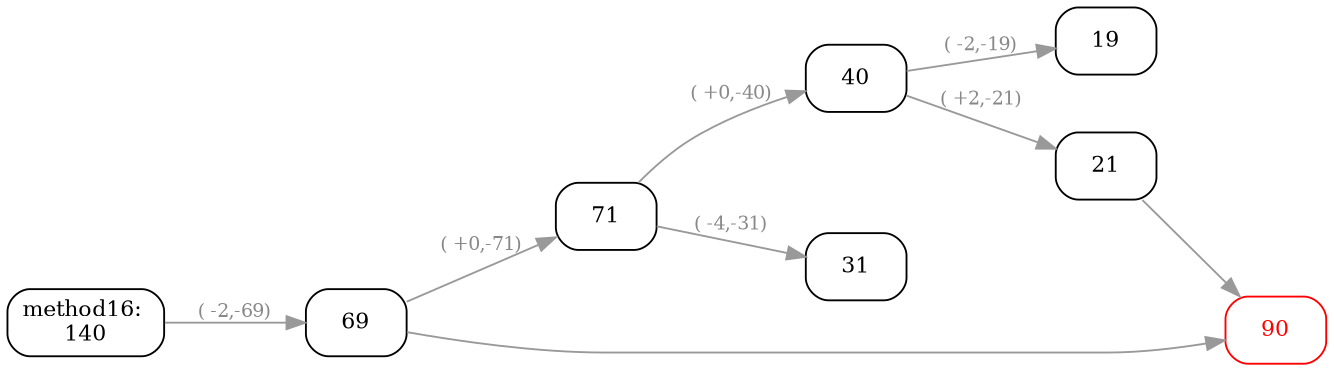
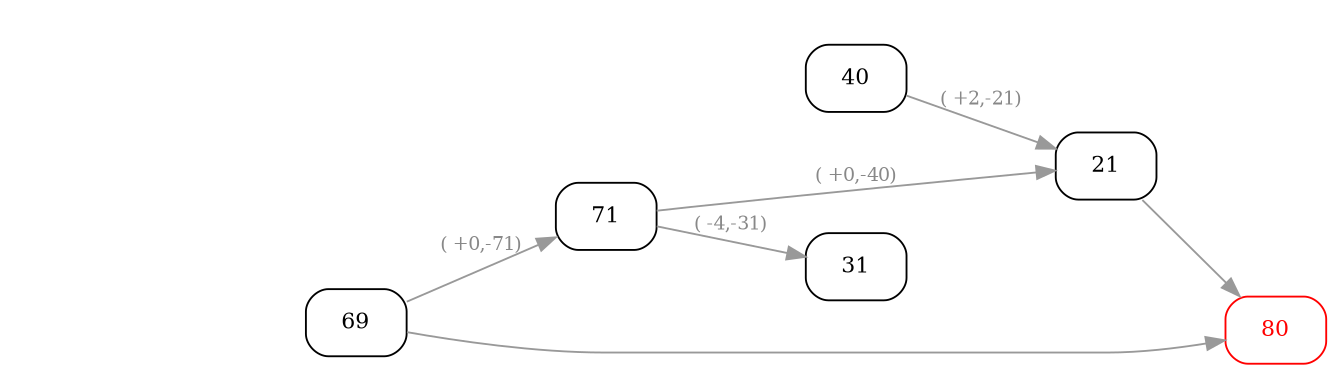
node "19": removed
edge "71" -> "40": now "71" -> "21"
node "method16: 140": removed
node "90": label "90" -> "80"
